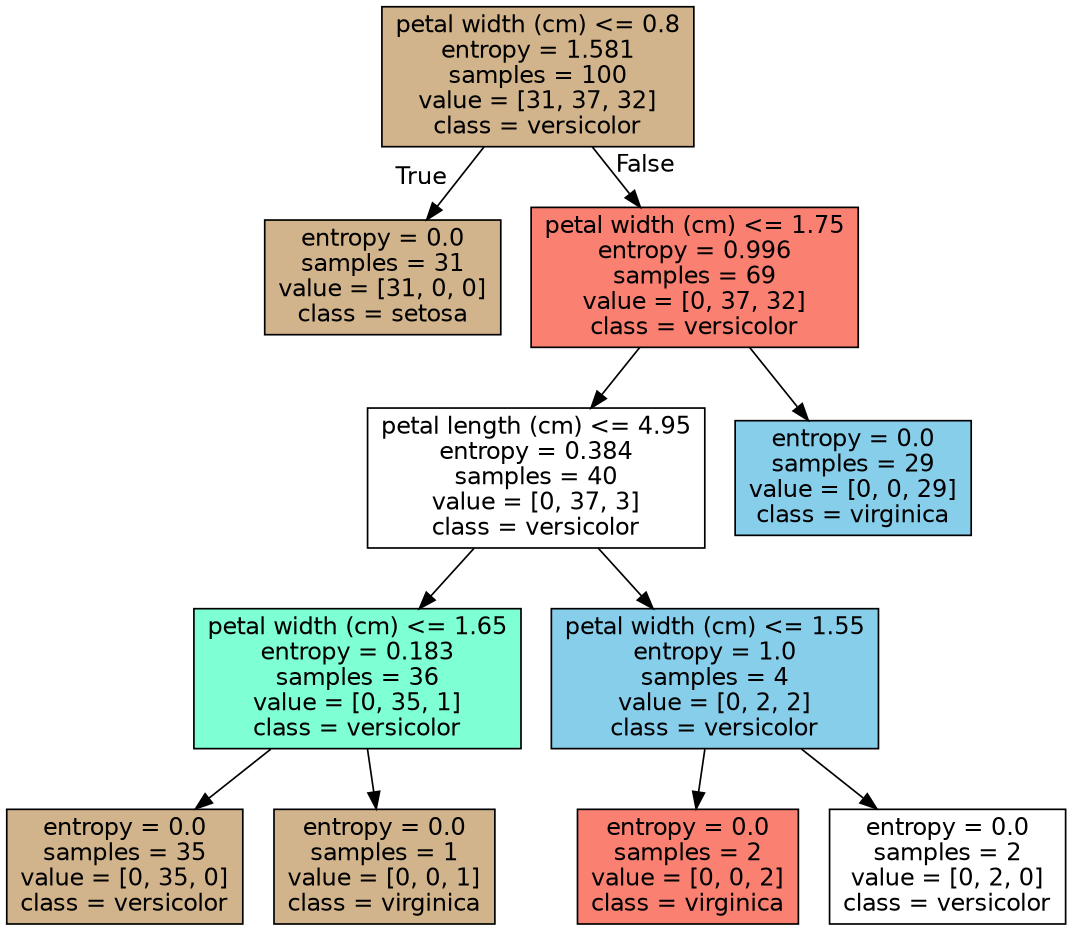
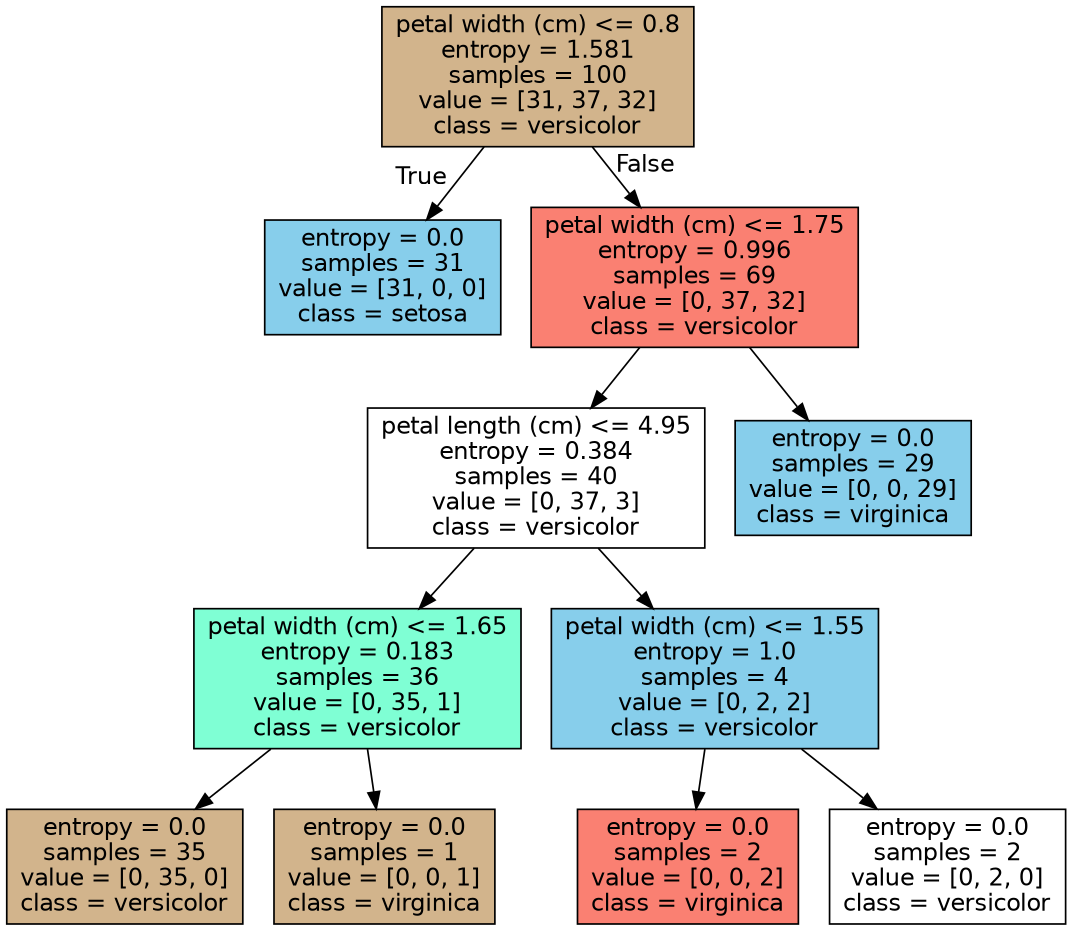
node "entropy = 0.0 samples = 31 value = [31, 0, 0] class = setosa": fillcolor tan -> skyblue
